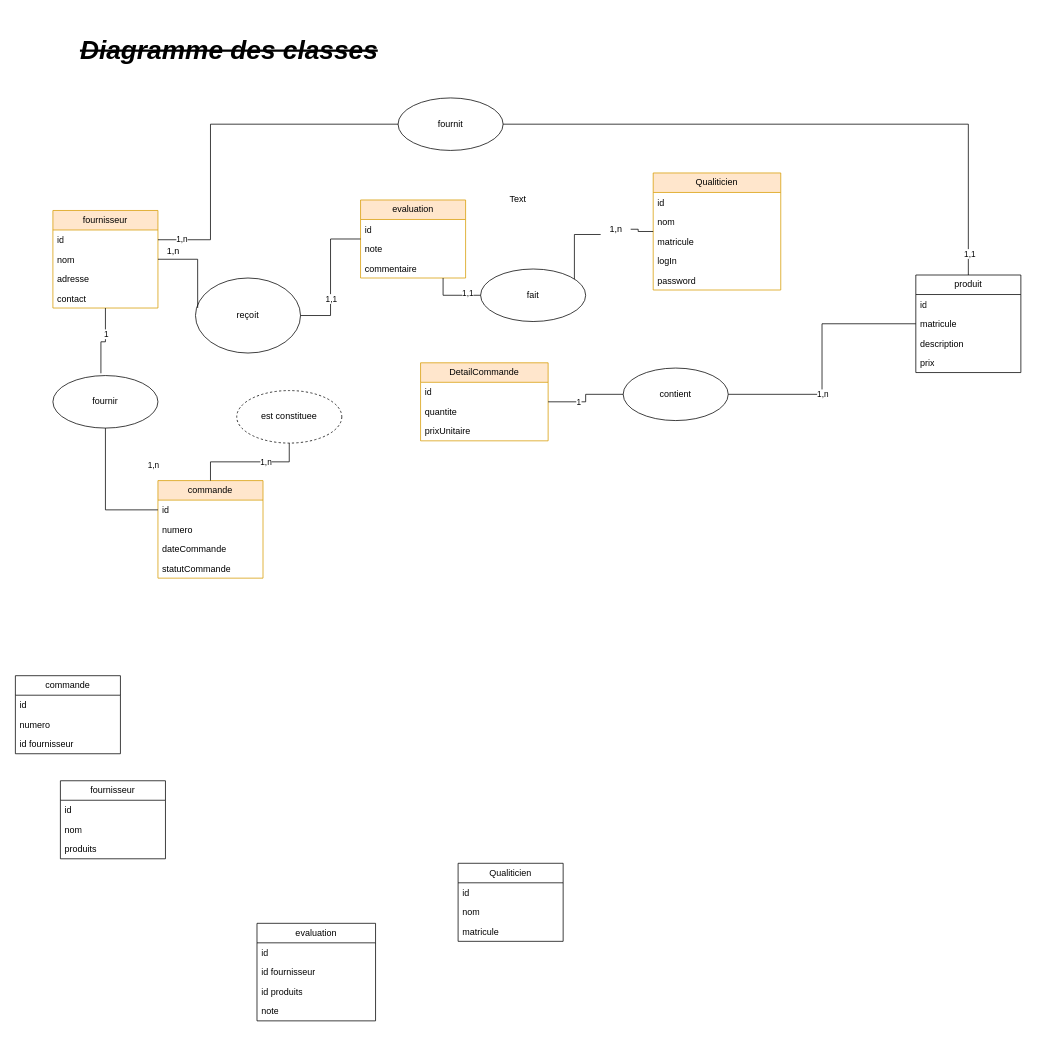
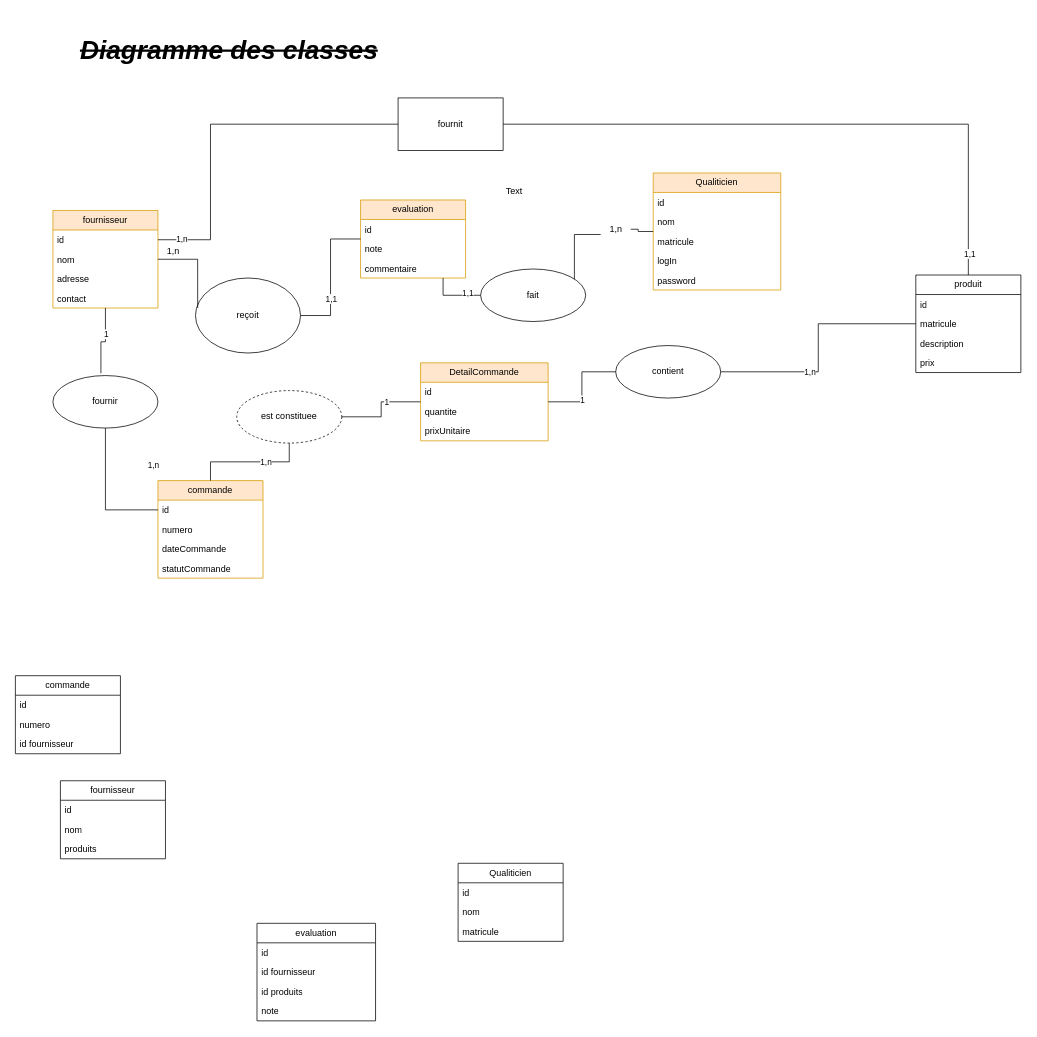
node "fournit": shape ellipse -> rectangle
node "Text": moved (518, 199) -> (514, 192)
node "contient": moved (675, 394) -> (668, 372)
edge "DetailCommande" -- "est constituee": added, label "1"
